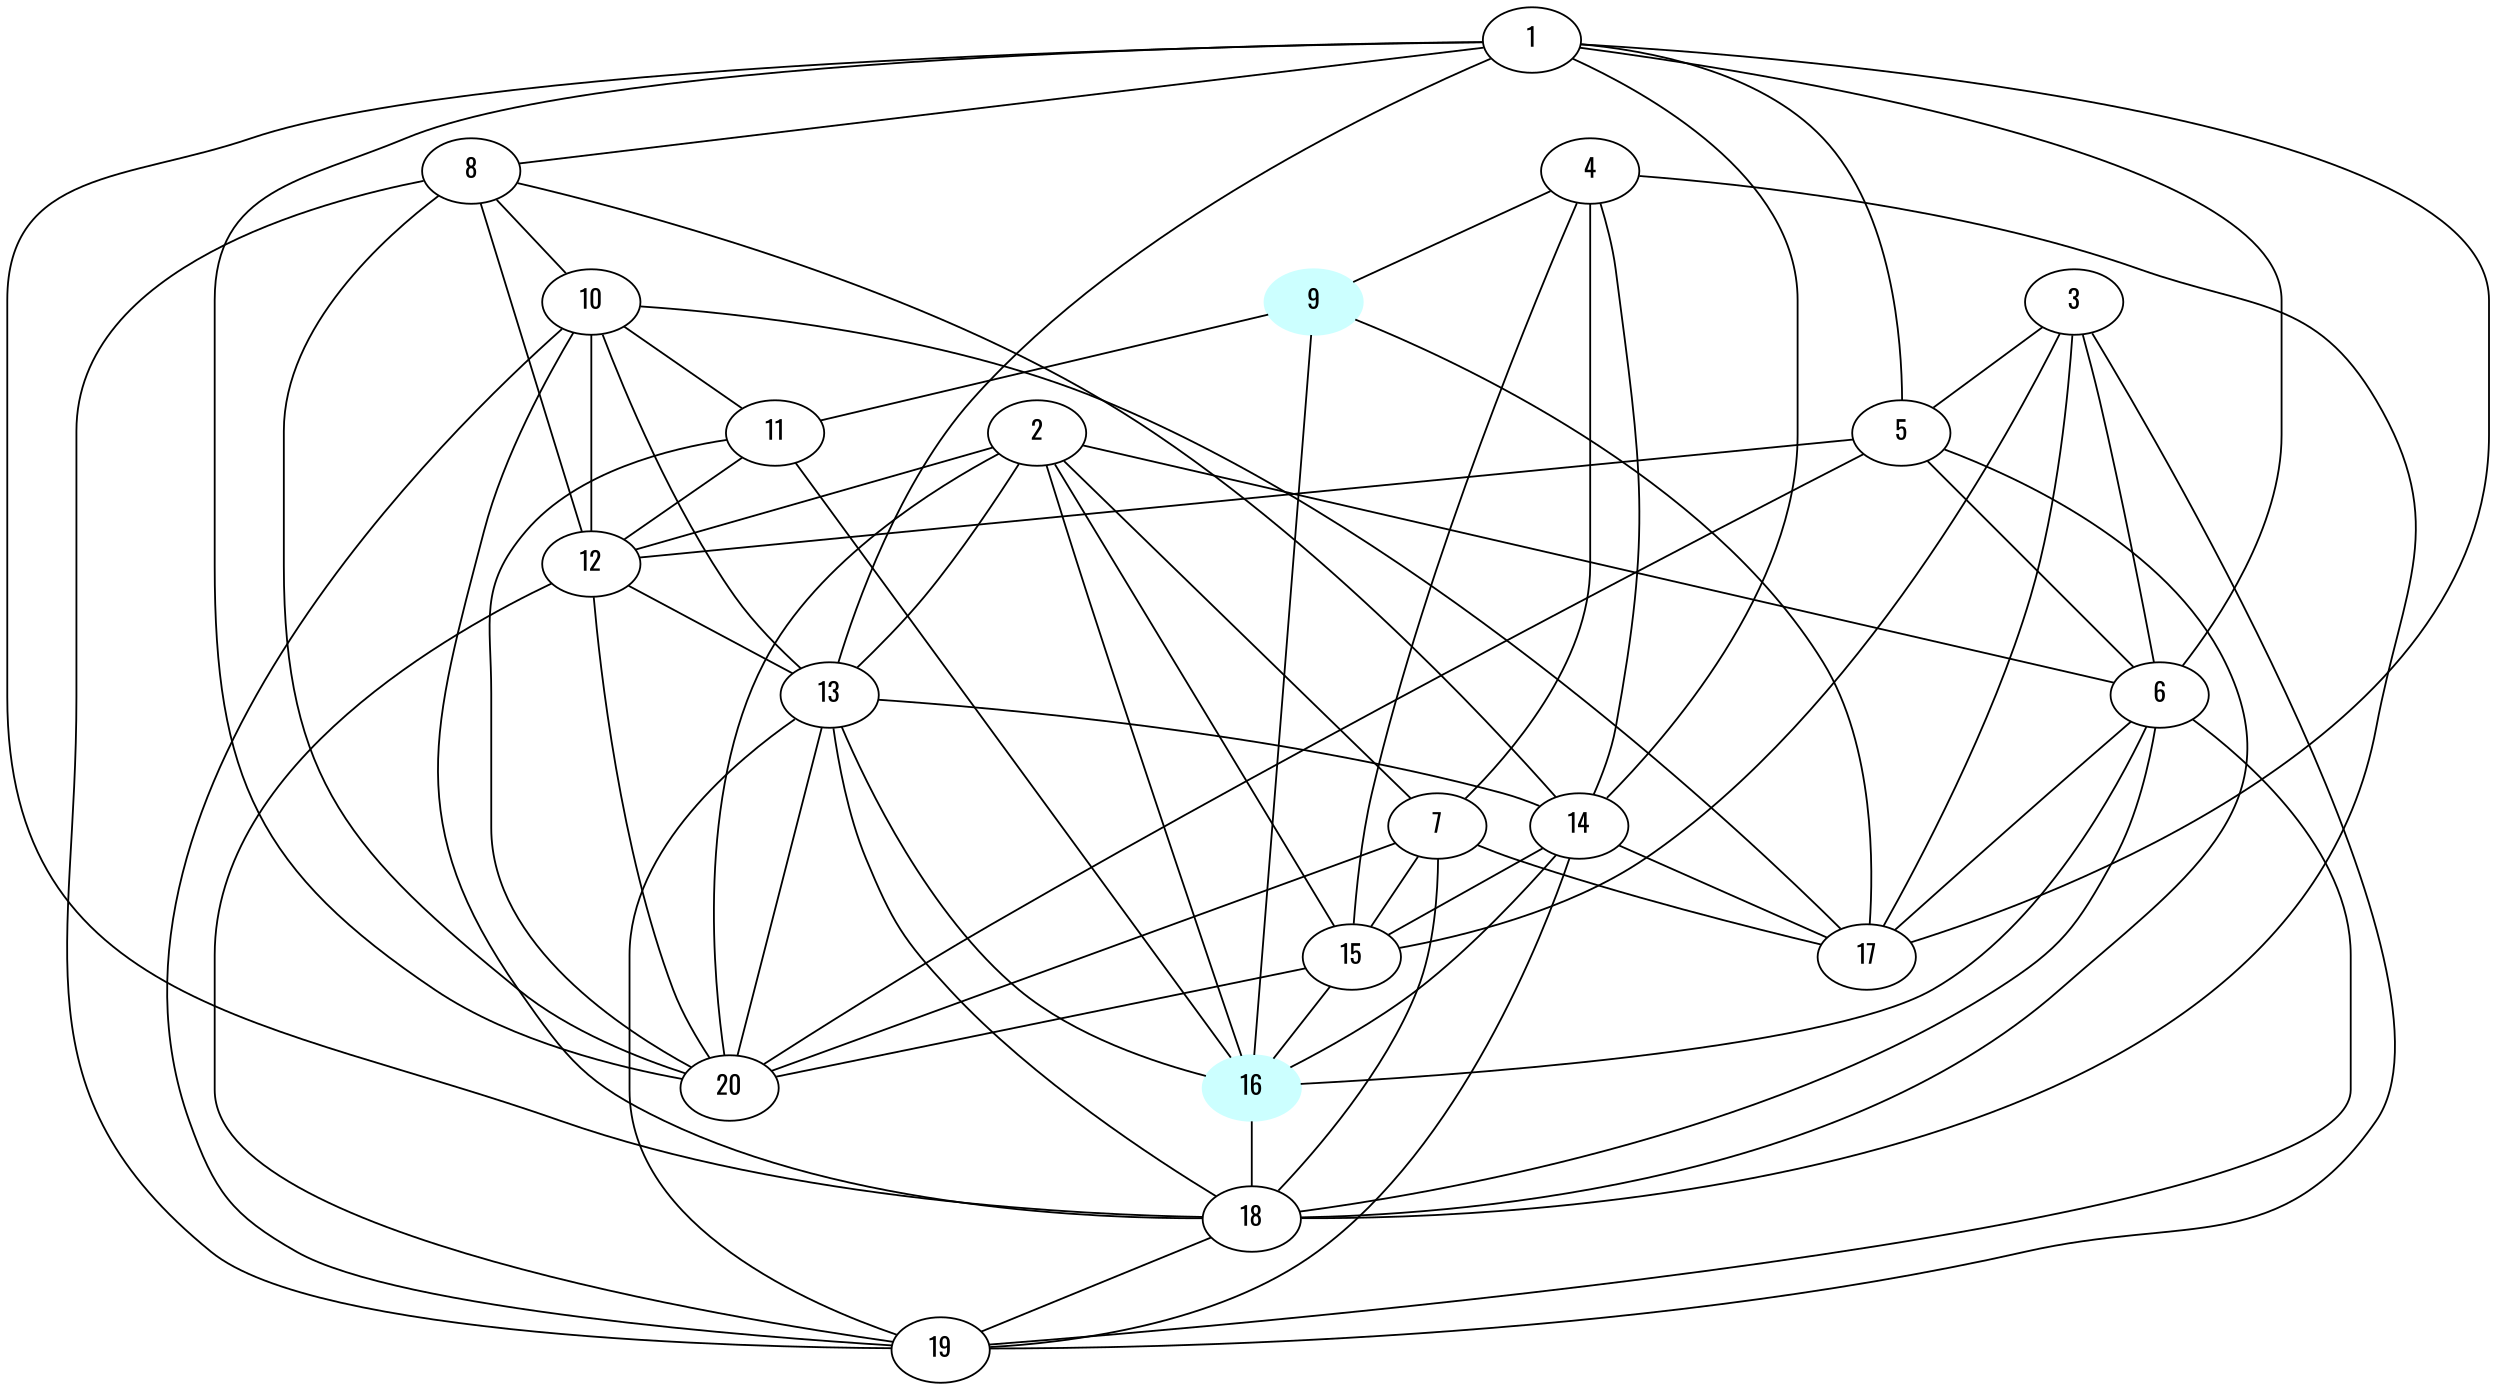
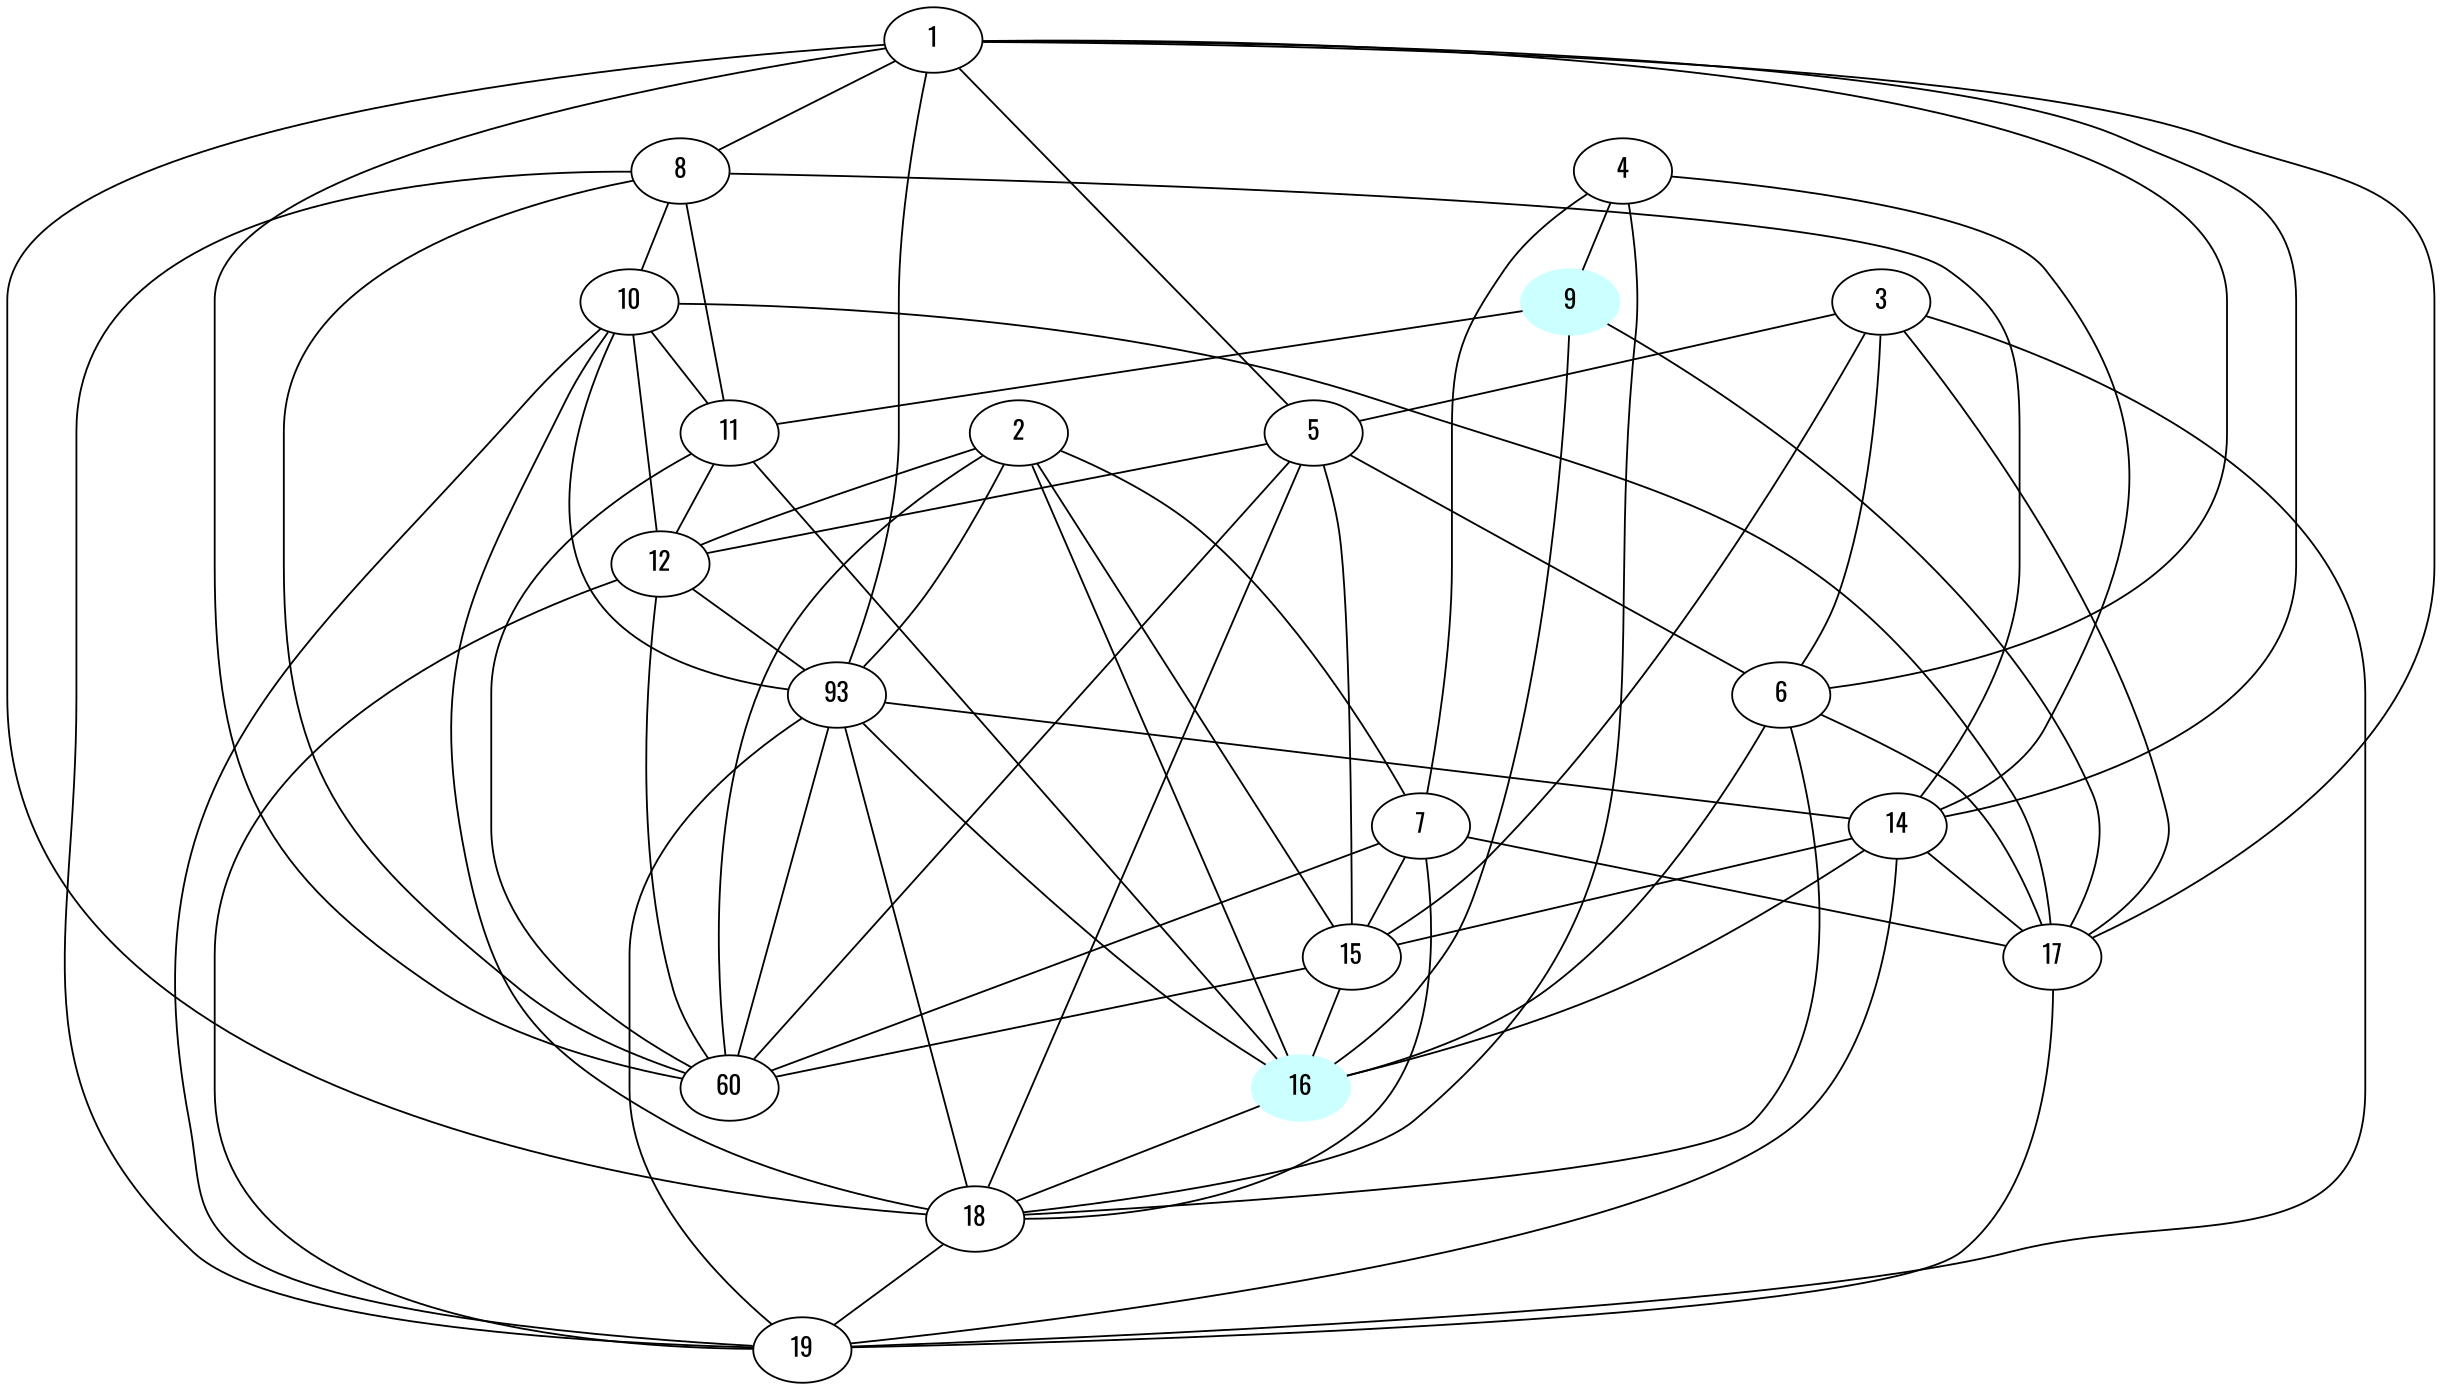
edge "8" -- "12": now "8" -- "11"
edge "4" -- "15": now "5" -- "15"
edge "2" -- "6": removed
node "13": label "13" -> "93"
node "20": label "20" -> "60"
edge "6" -- "19": now "17" -- "19"
